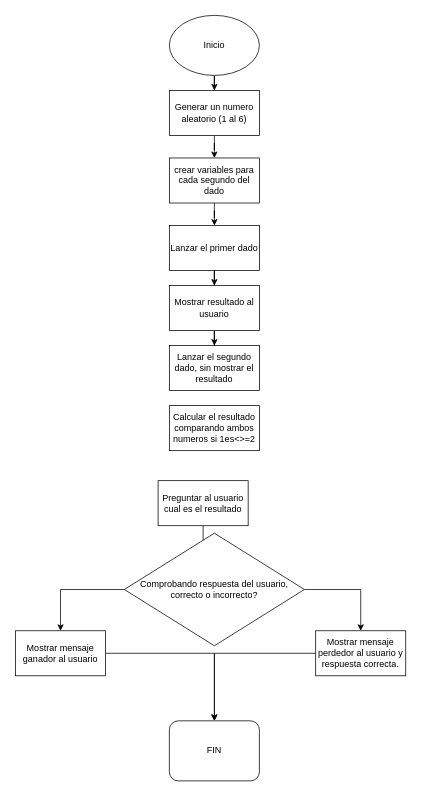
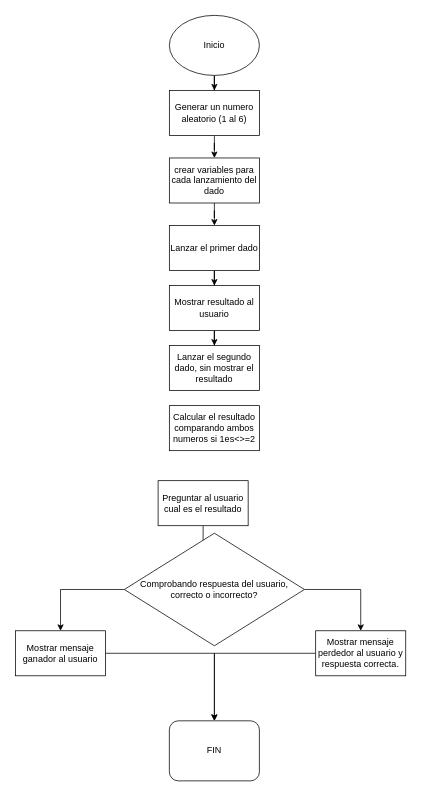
node "crear variables para cada segundo del dado": label "crear variables para cada segundo del dado" -> "crear variables para cada lanzamiento del dado"
